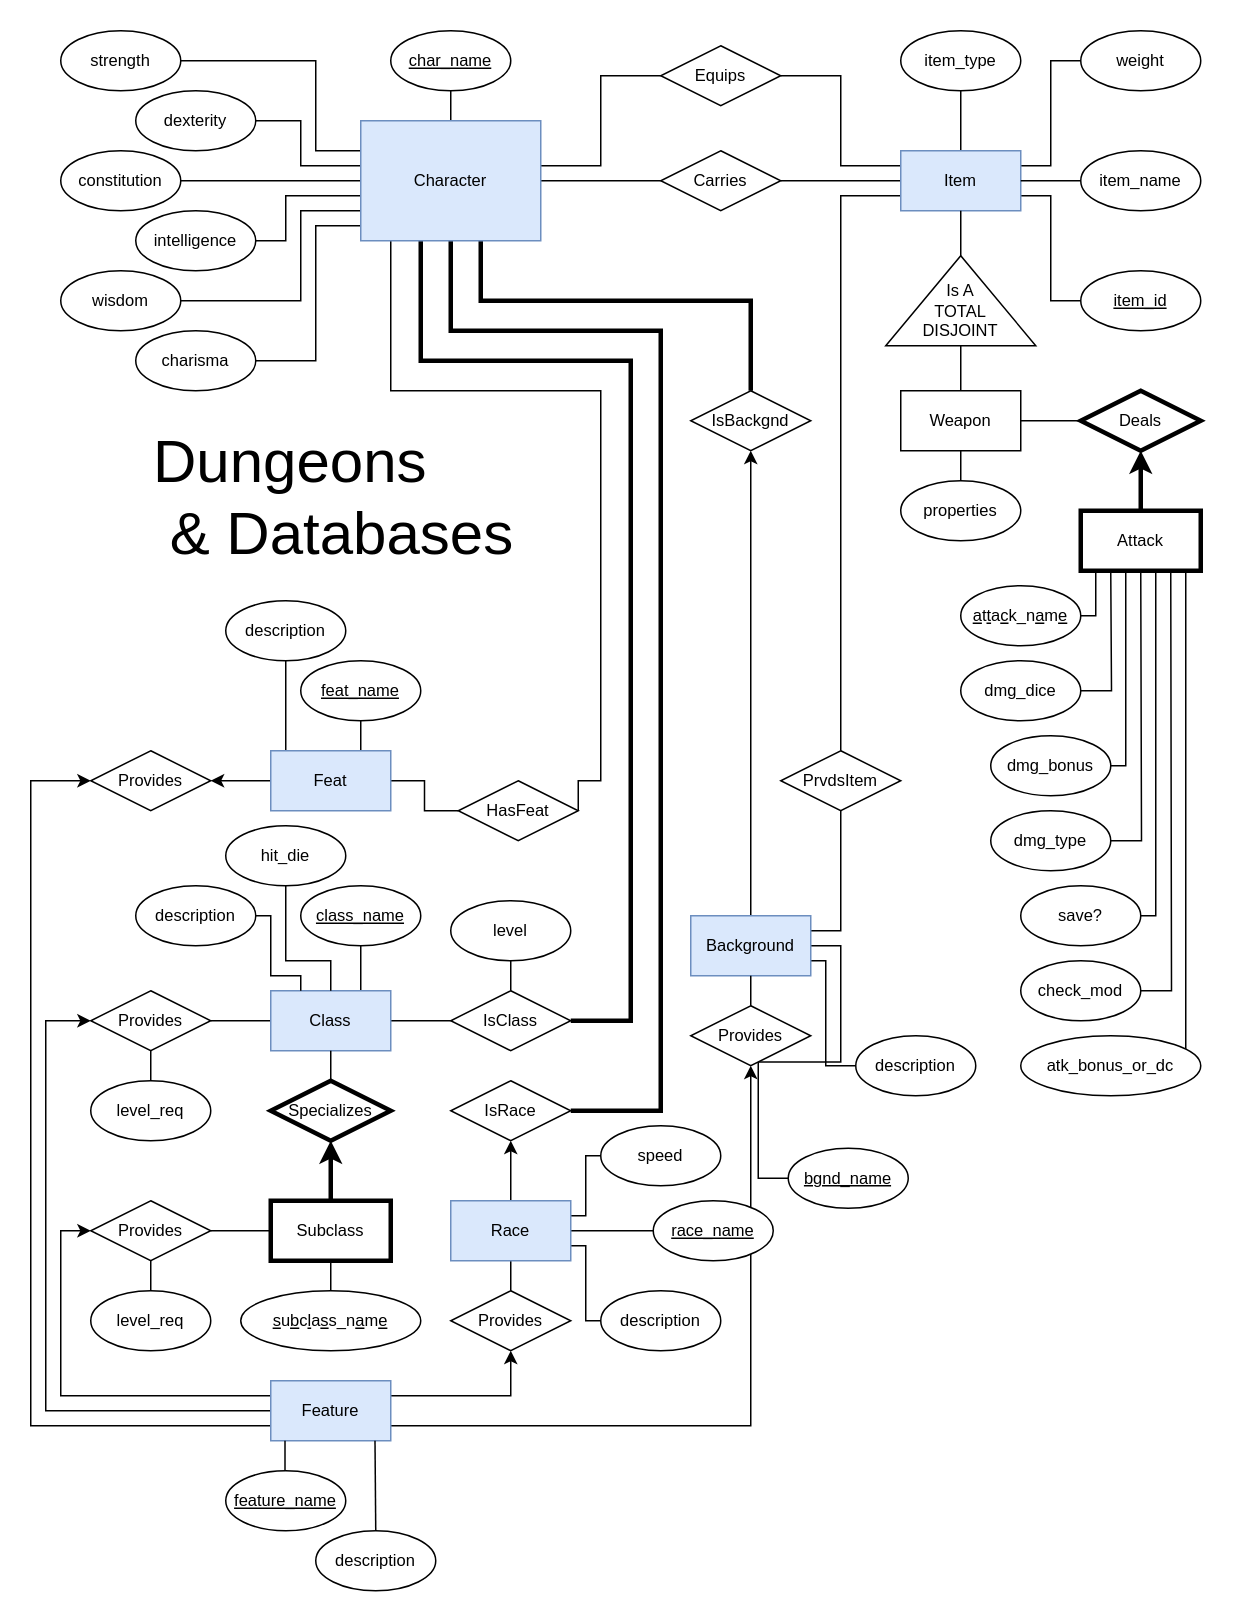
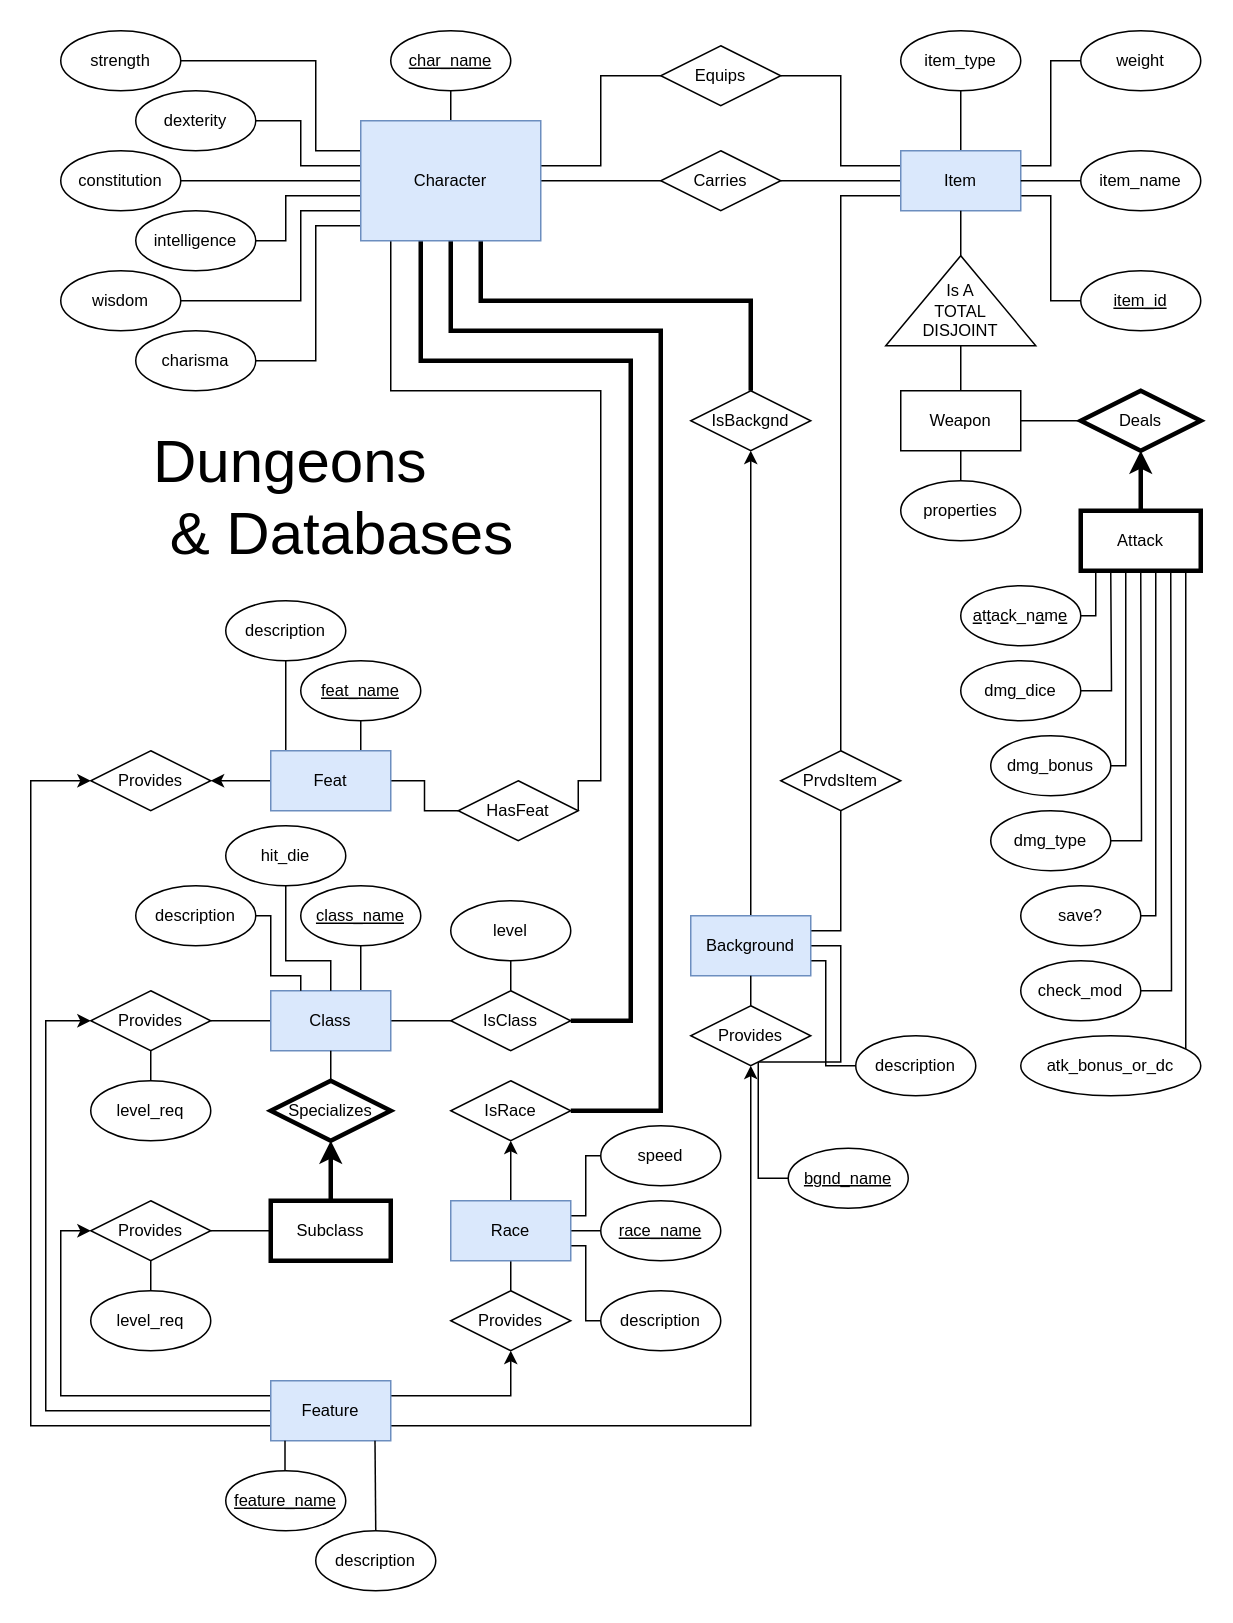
node "race_name": moved (713, 1231) -> (661, 1231)
edge "Subclass" -- "subclass_name": removed
node "subclass_name": removed
